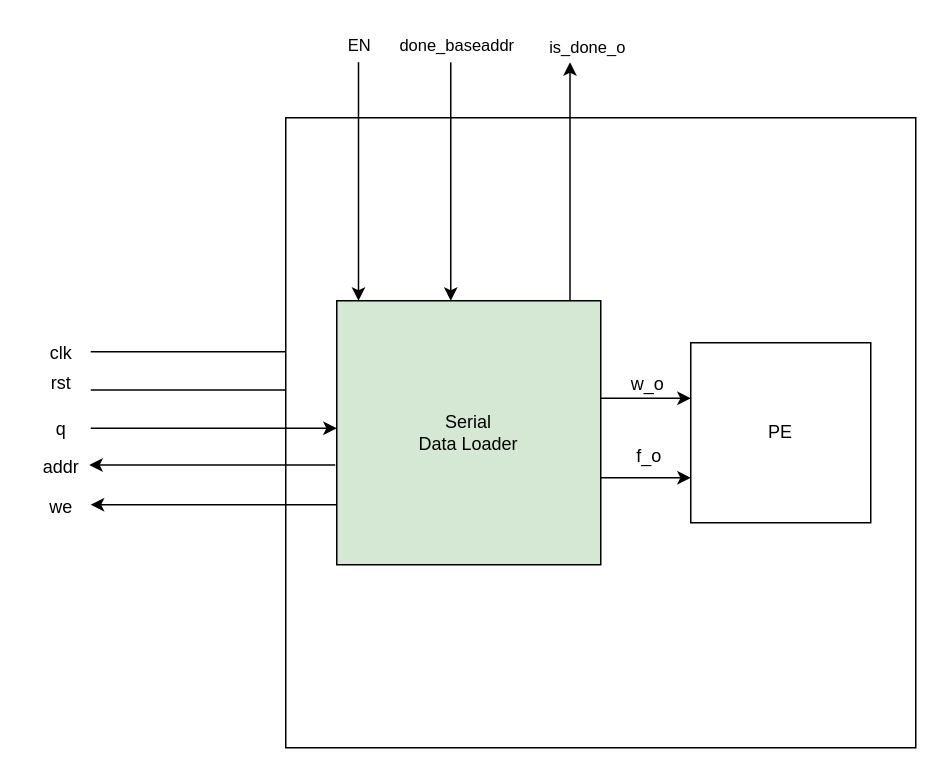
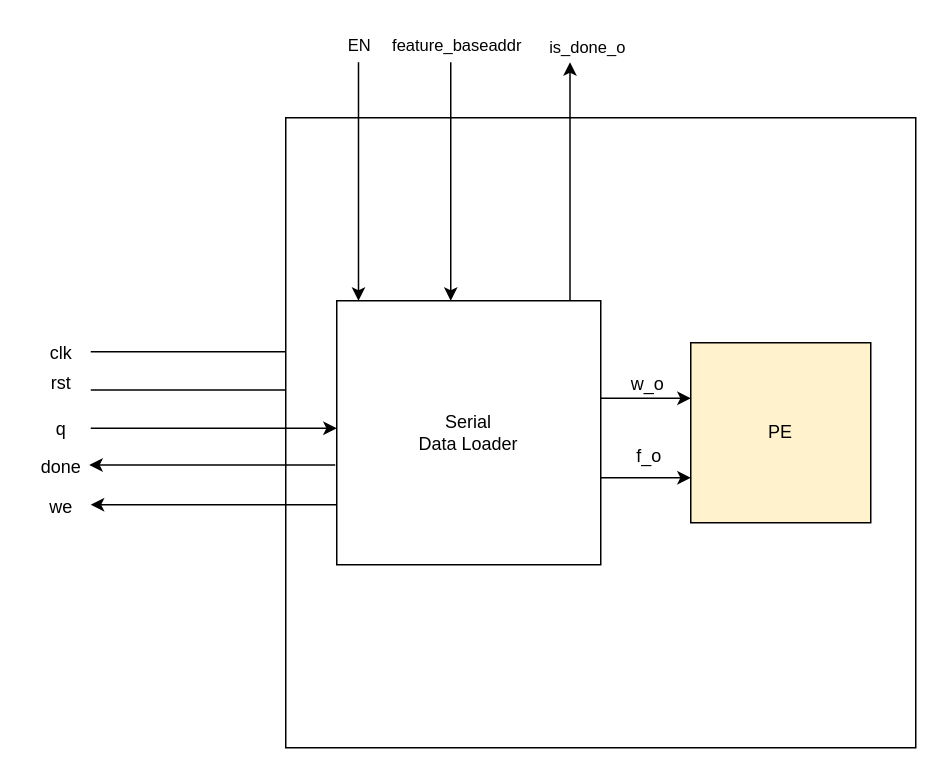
node "done_baseaddr": label "done_baseaddr" -> "feature_baseaddr"
node "Serial Data Loader": fillcolor #d5e8d4 -> #ffffff
node "PE": fillcolor #ffffff -> #fff2cc
node "addr": label "addr" -> "done"
